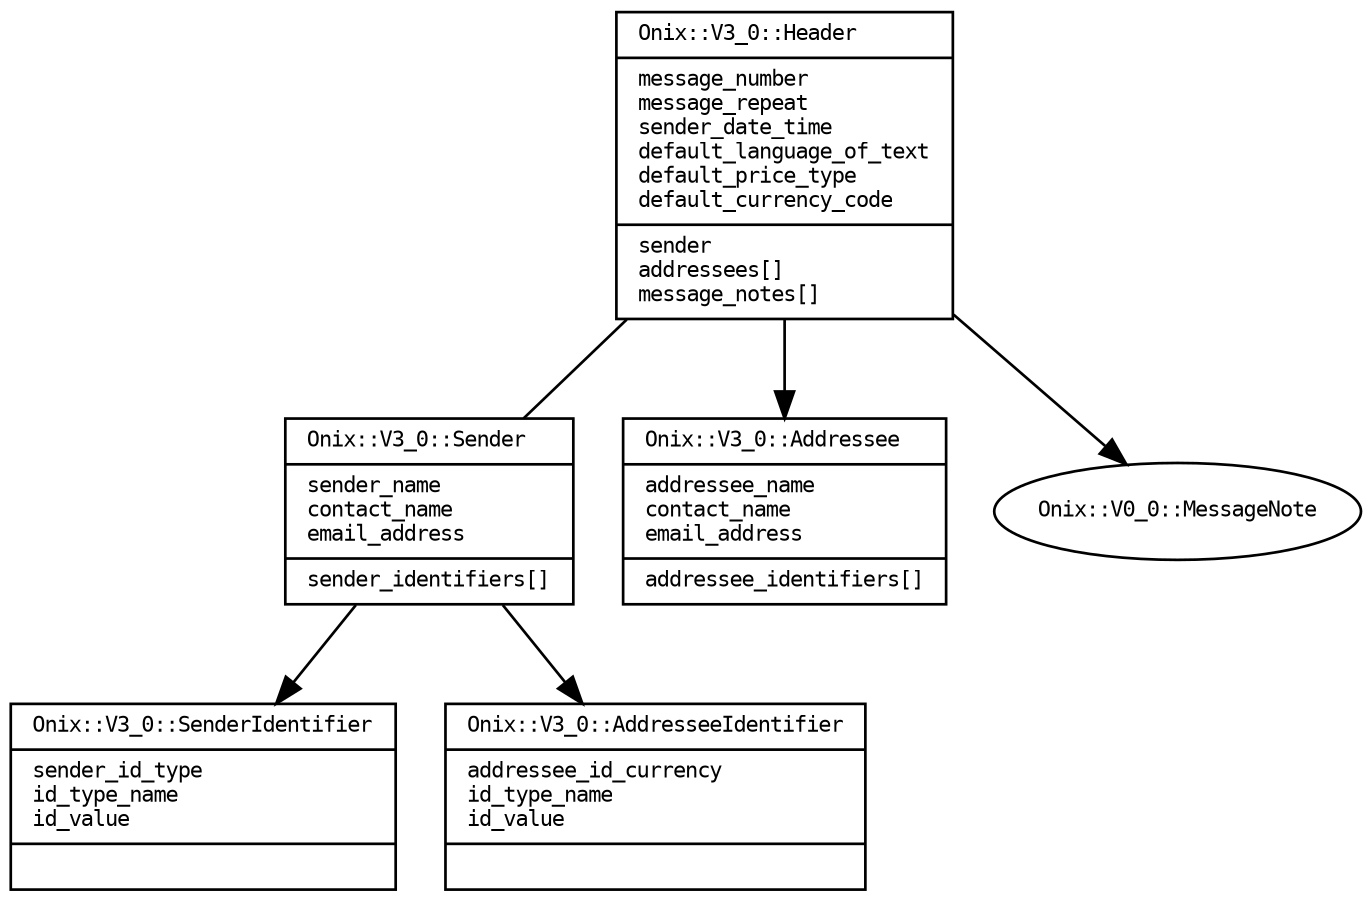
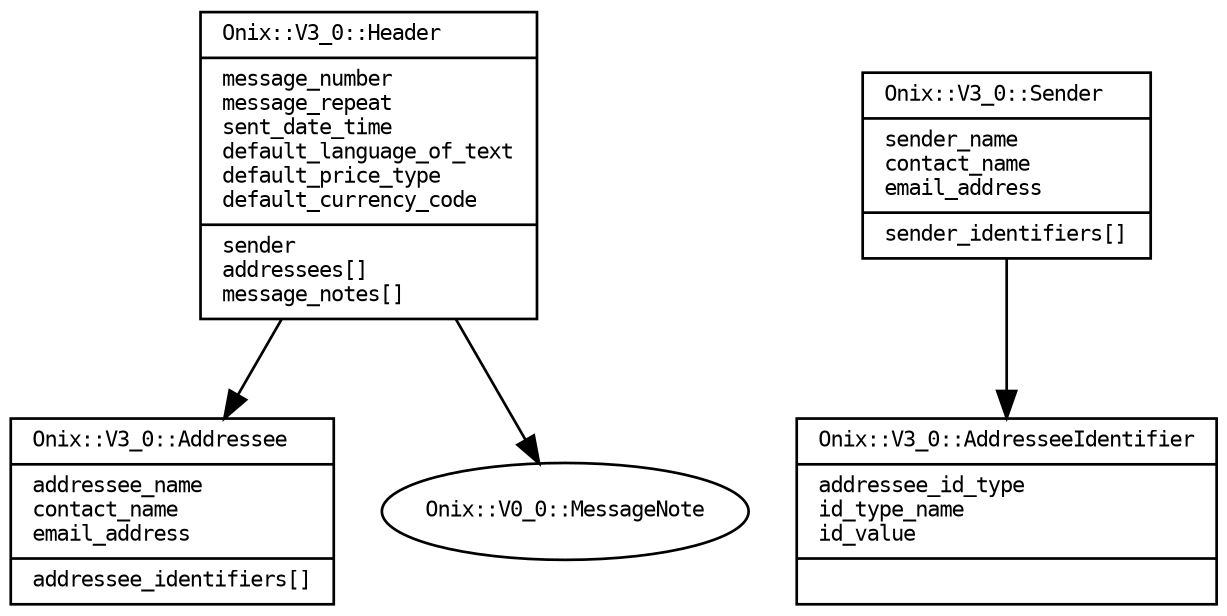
node "Onix::V3_0::Header": text "sender_date_time" -> "sent_date_time"
edge "Onix::V3_0::Header" -- "Onix::V3_0::Sender": removed
node "Onix::V3_0::AddresseeIdentifier": text "addressee_id_currency" -> "addressee_id_type"
node "Onix::V3_0::SenderIdentifier": removed
